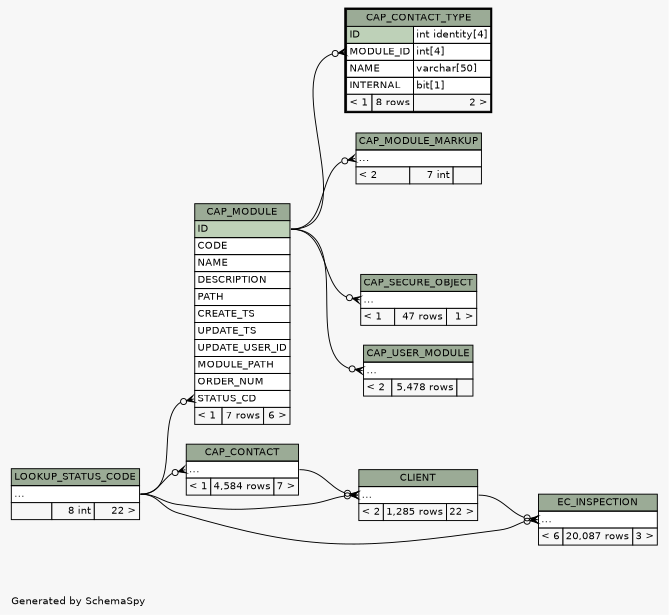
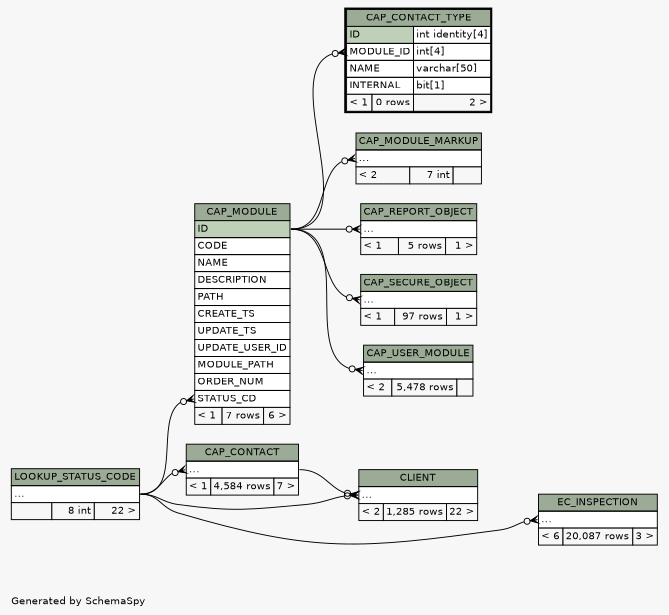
node "CAP_CONTACT_TYPE": text "8 rows" -> "0 rows"
node "CAP_REPORT_OBJECT": added
node "CAP_SECURE_OBJECT": text "47 rows" -> "97 rows"
edge "CLIENT" -> "EC_INSPECTION": removed
